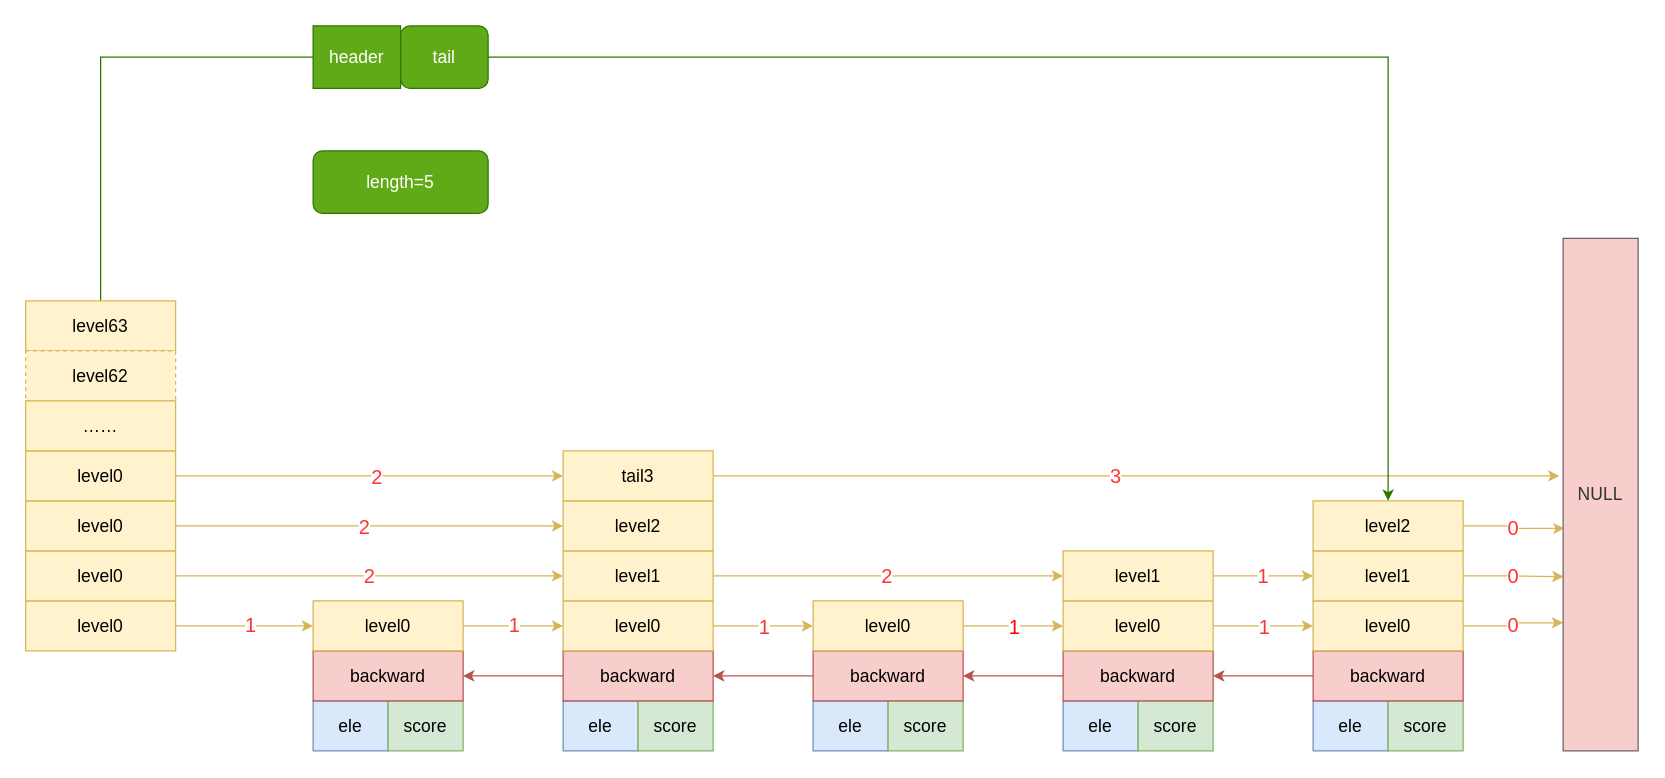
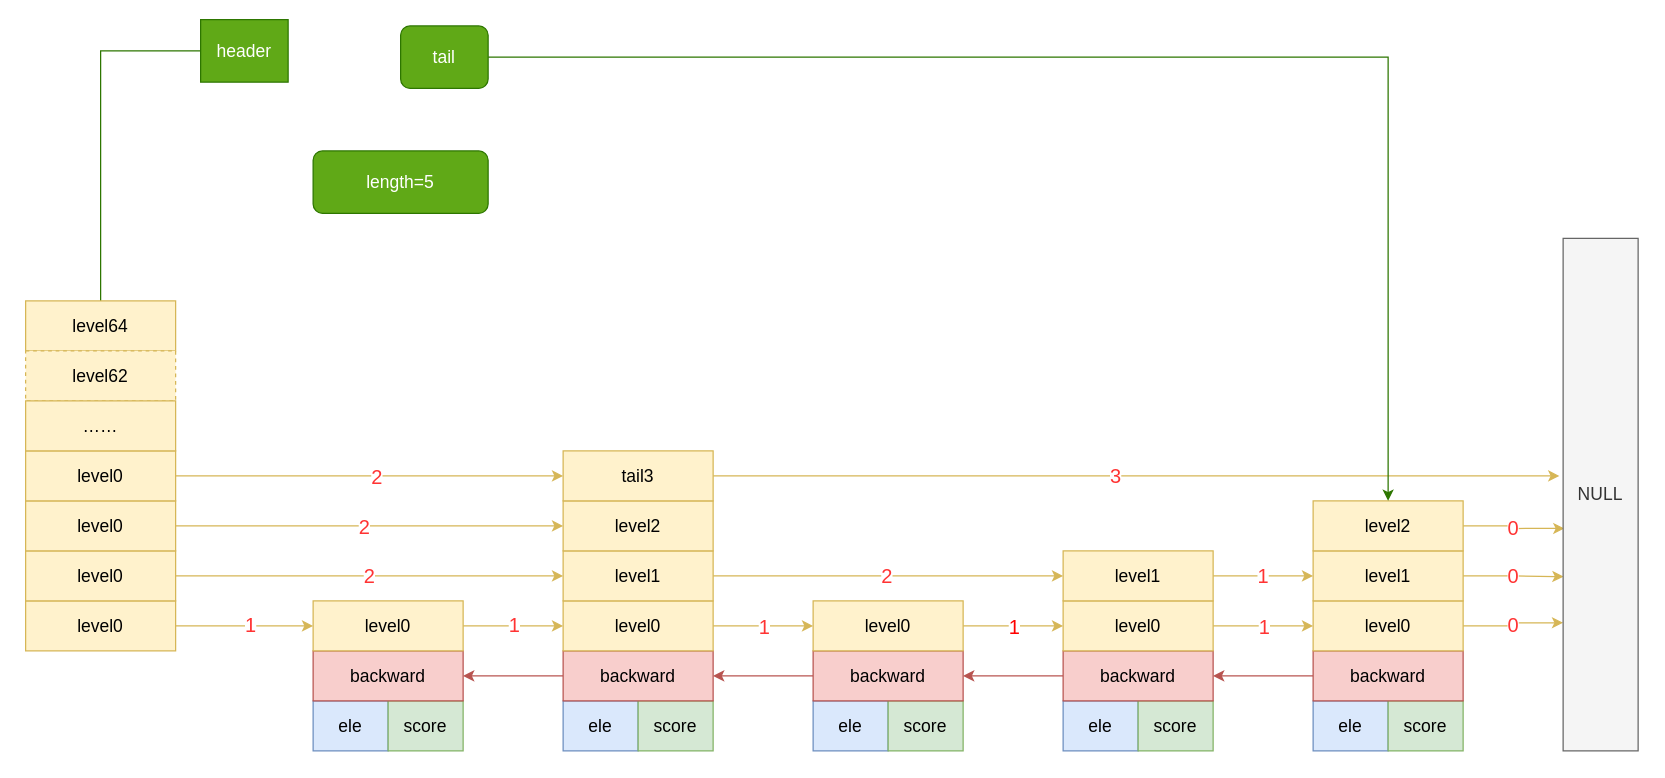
node "header": moved (357, 57) -> (244, 51)
node "level63": label "level63" -> "level64"
node "NULL": fillcolor #f8cecc -> #f5f5f5
